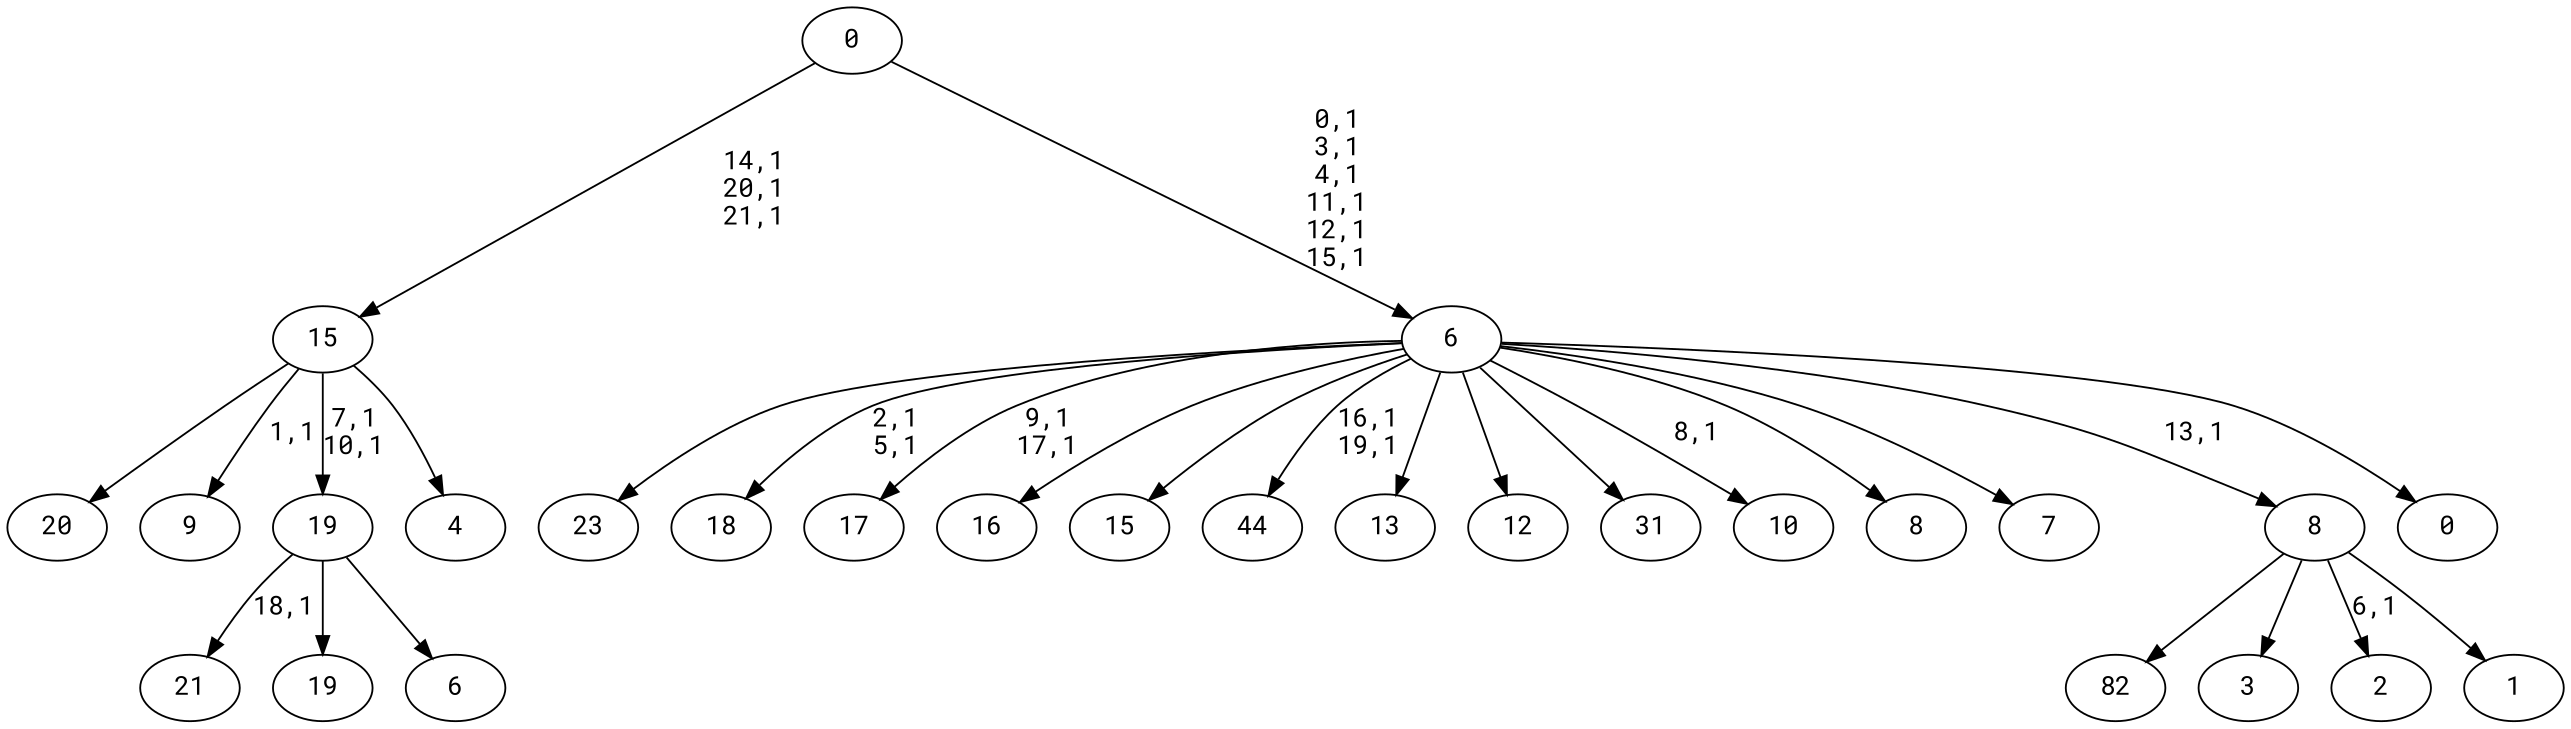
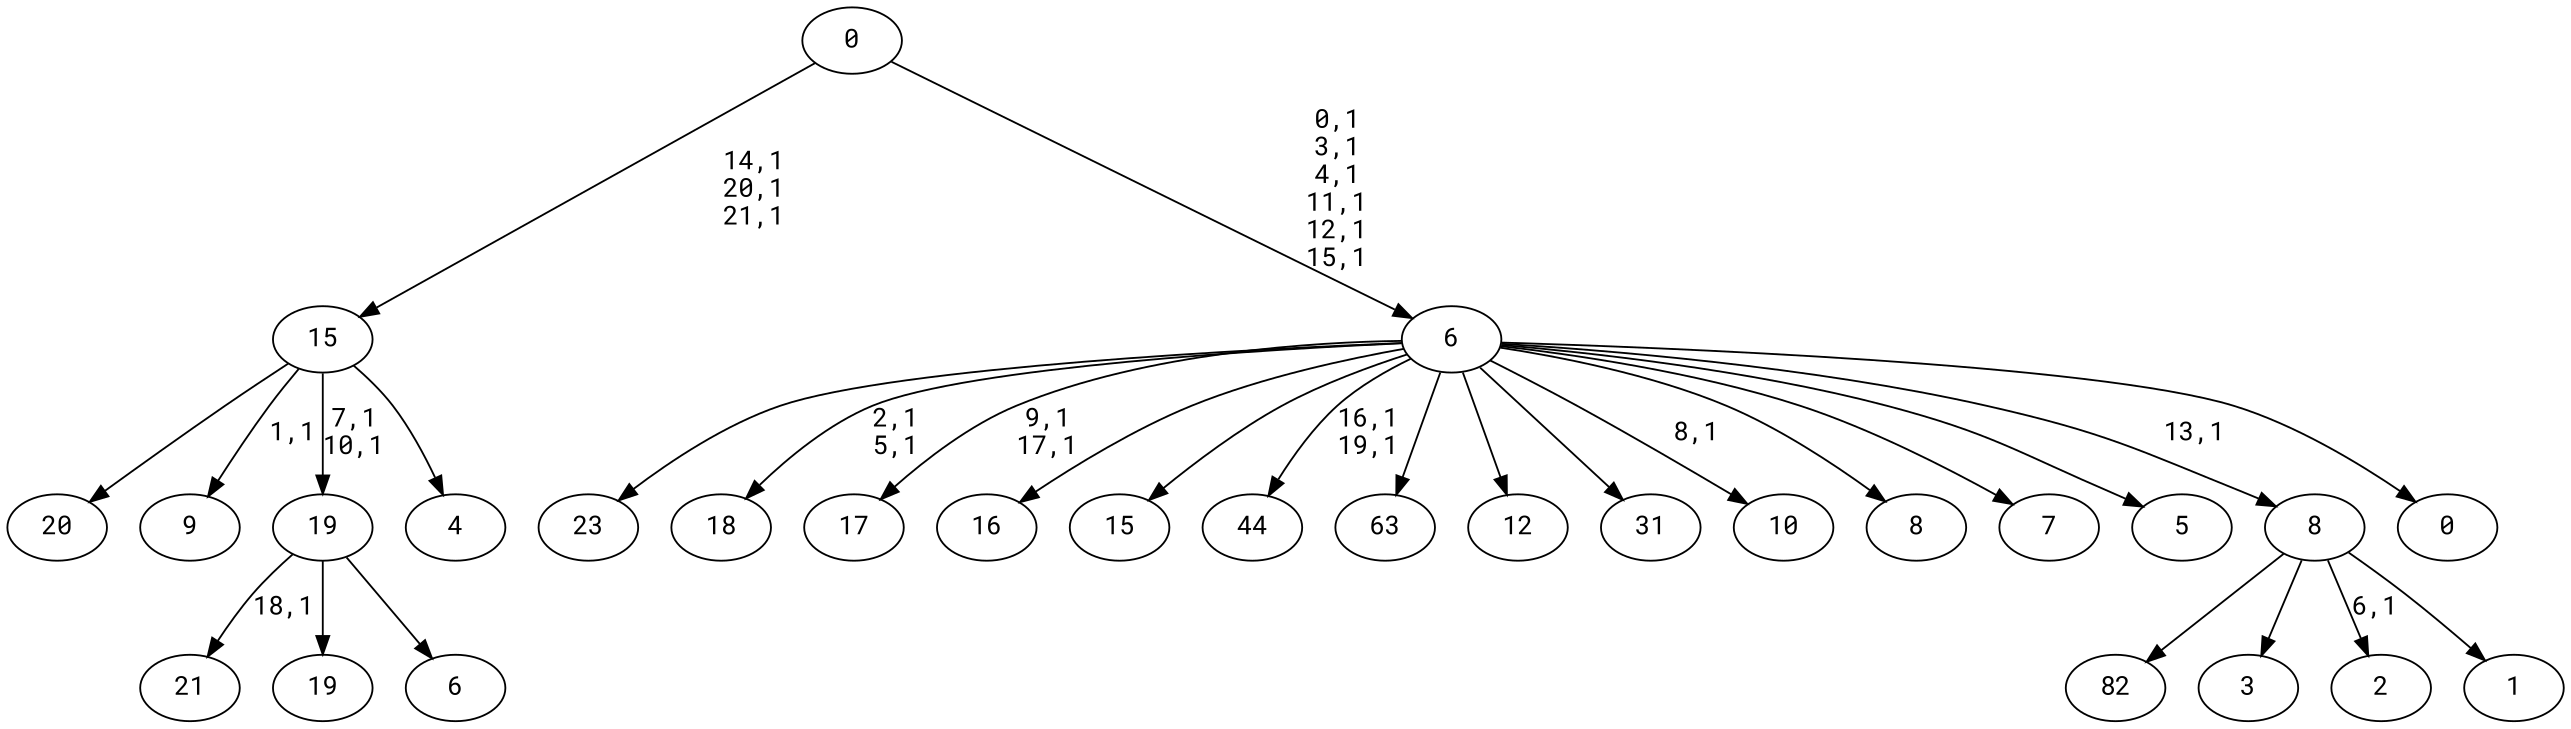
node "13": label "13" -> "63"
node "5": added
